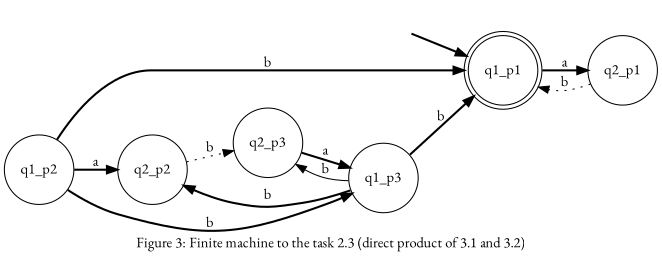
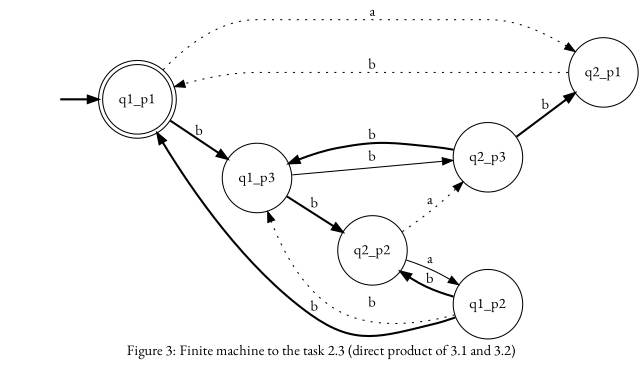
edge "q1_p1" -> "q2_p1": style bold -> dotted
edge "q2_p3" -> "q2_p1": added, label "b"
edge "q1_p3" -> "q1_p1": reversed
edge "q2_p2" -> "q2_p3": label "b" -> "a"
edge "q2_p3" -> "q1_p3": label "a" -> "b"
edge "q1_p2" -> "q2_p2": label "a" -> "b"
edge "q1_p2" -> "q1_p3": style bold -> dotted
edge "q2_p2" -> "q1_p2": added, label "a"
